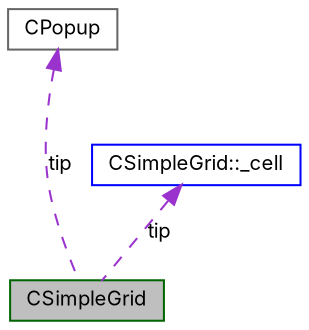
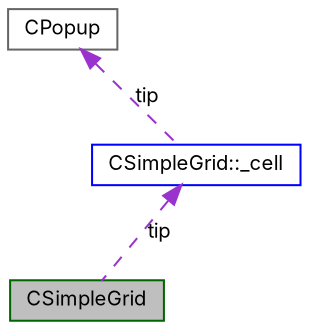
edge "CSimpleGrid" -> "CPopup": now "CSimpleGrid::_cell" -> "CPopup"
